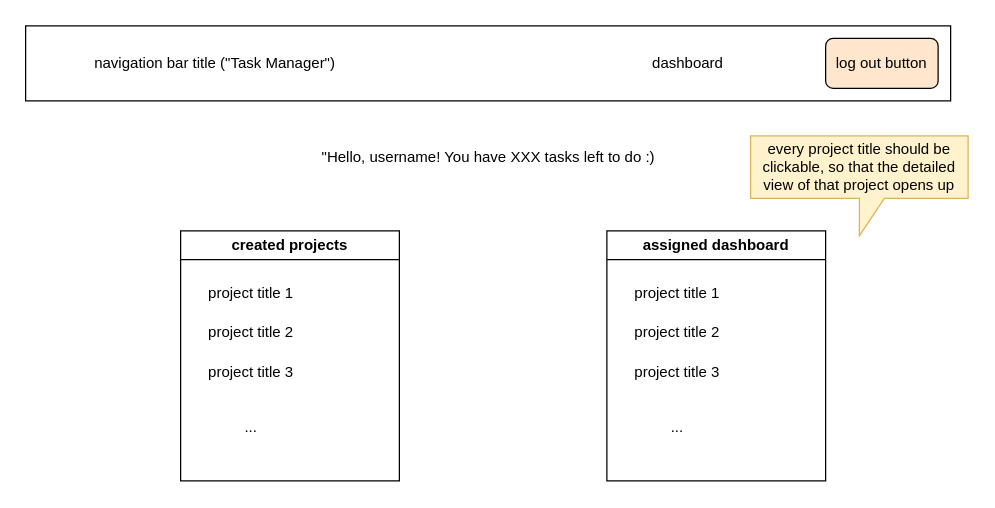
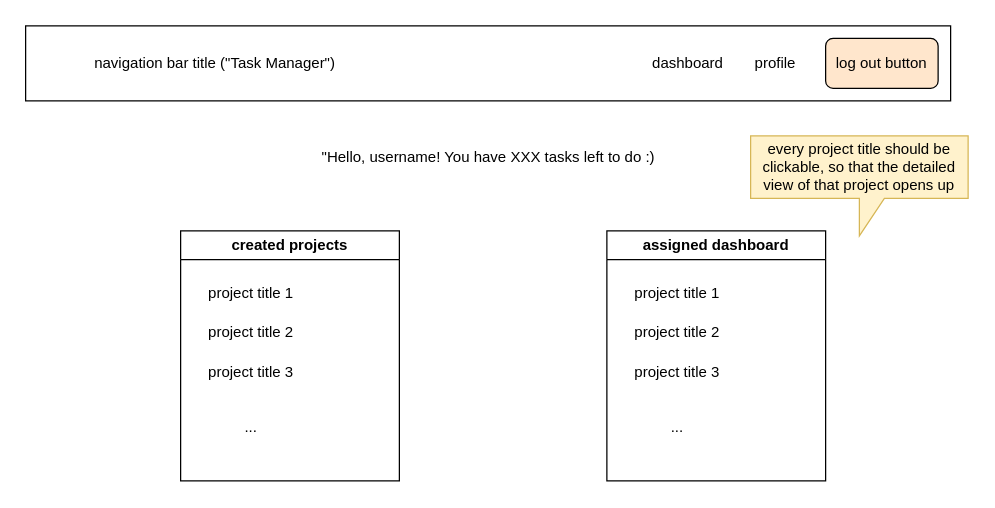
node "profile": added
